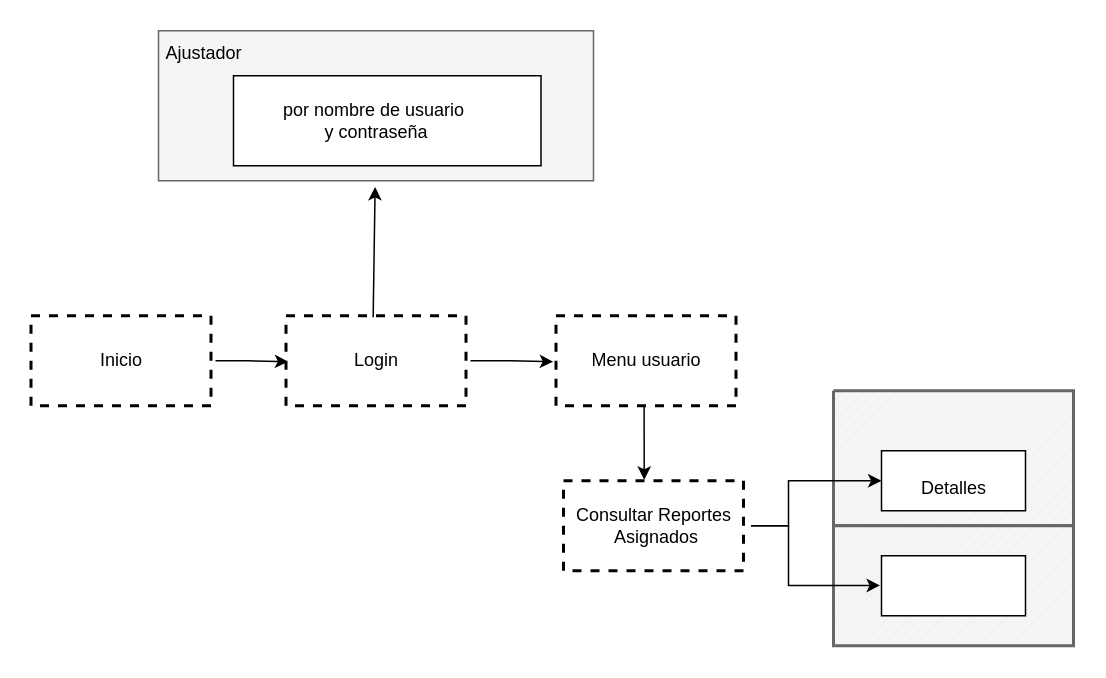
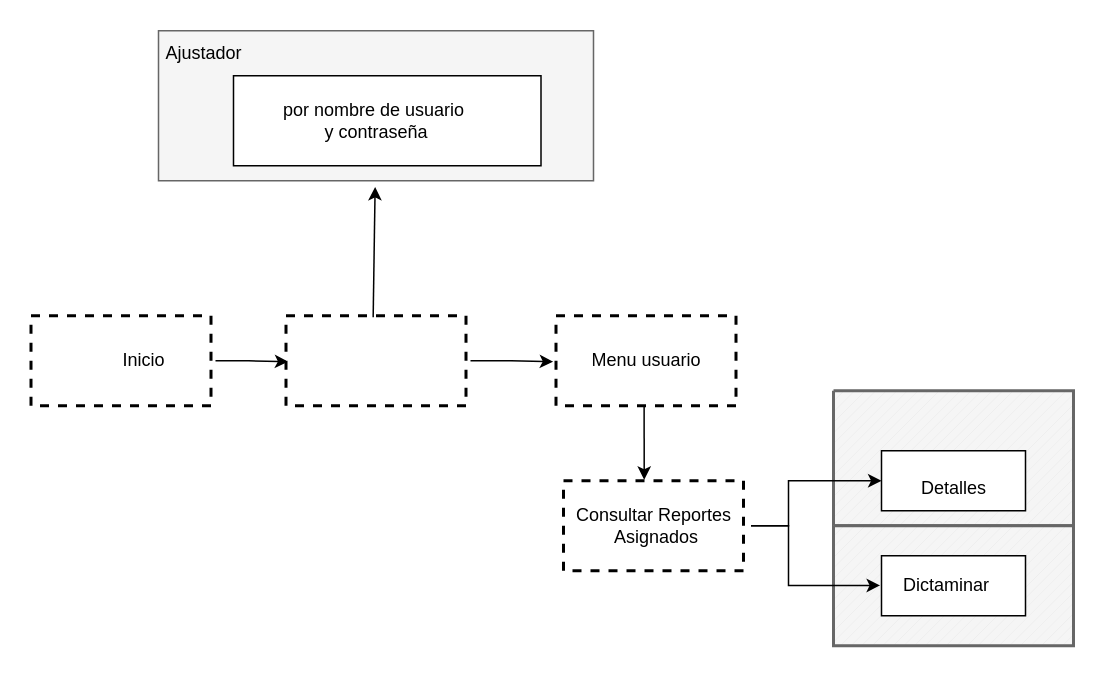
node "Inicio": moved (121, 361) -> (143, 361)
node "Login": removed
node "Dictaminar": added
